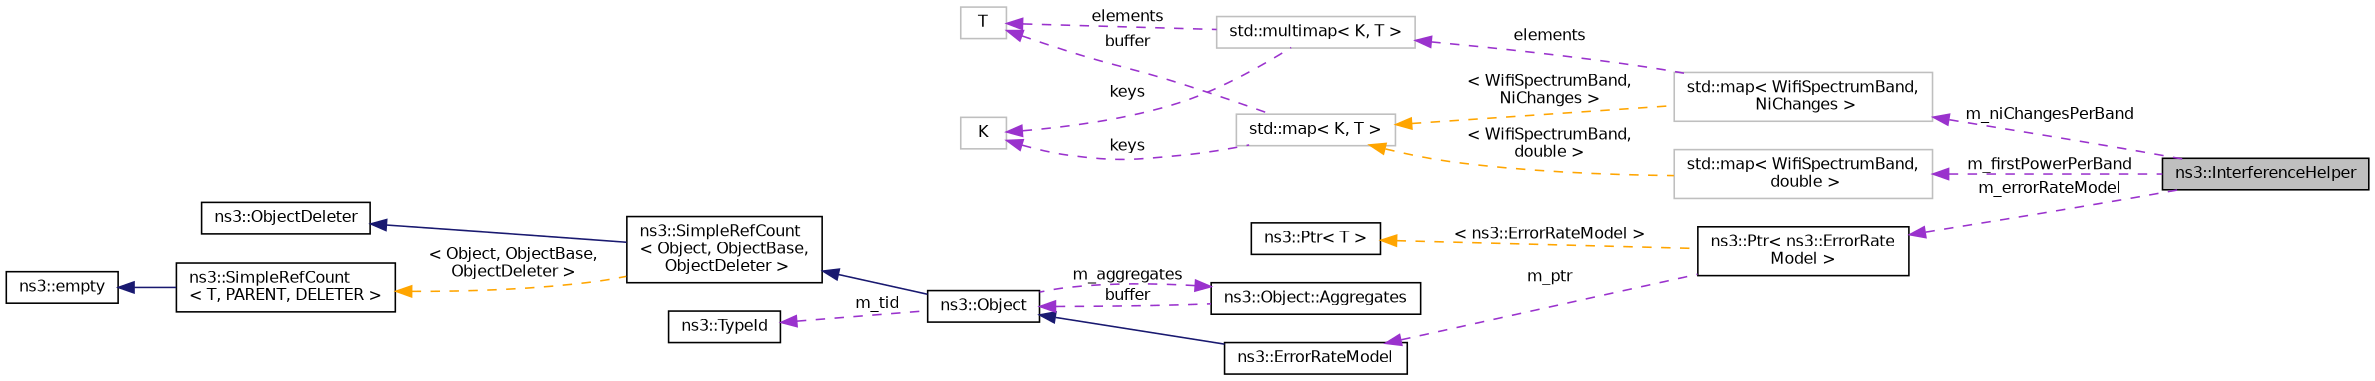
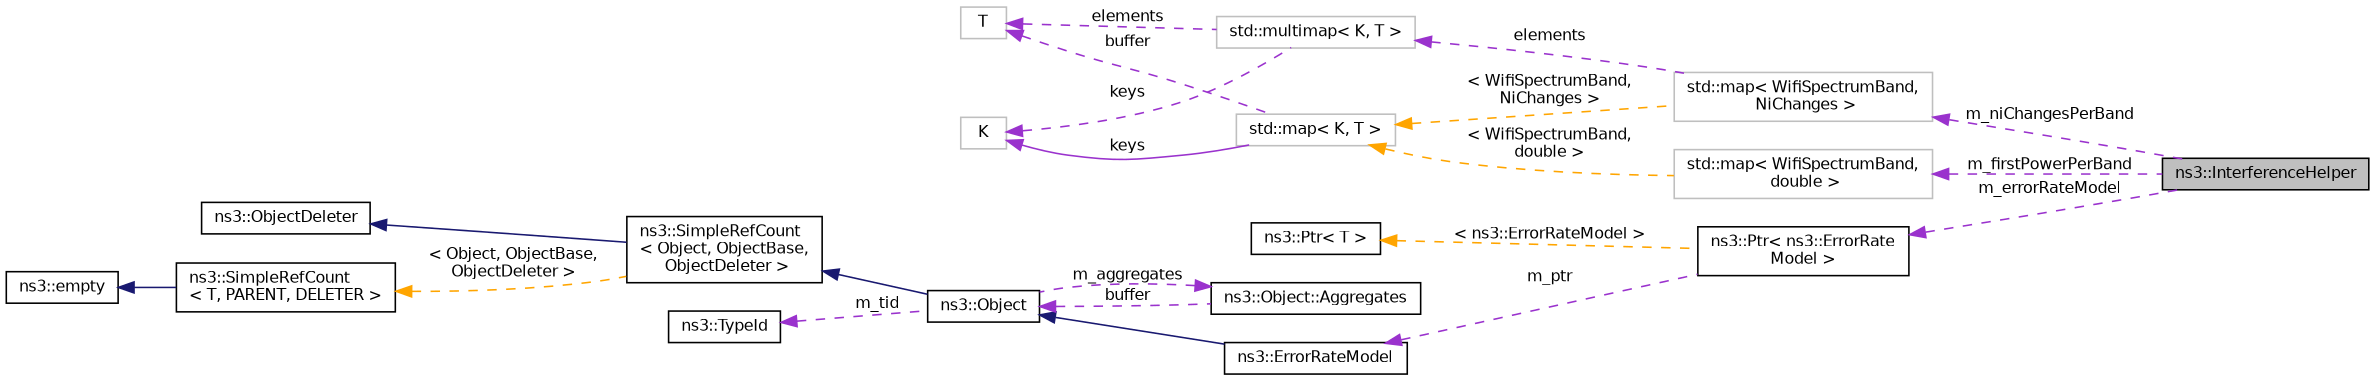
edge "std::map< K, T >" -> "K": style dashed -> solid
